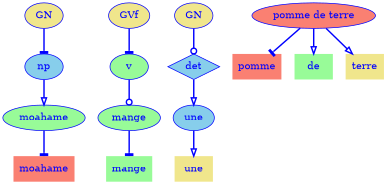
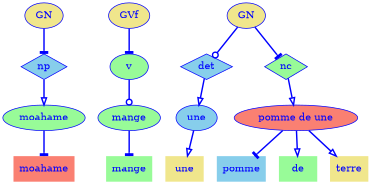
node "pomme de terre": label "pomme de terre" -> "pomme de une"
node "np": shape ellipse -> diamond
node "pomme": fillcolor salmon -> skyblue
node "nc": added
